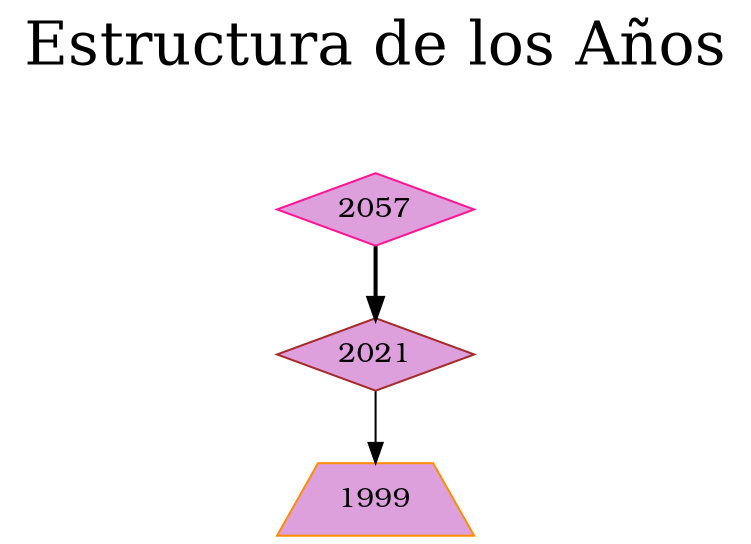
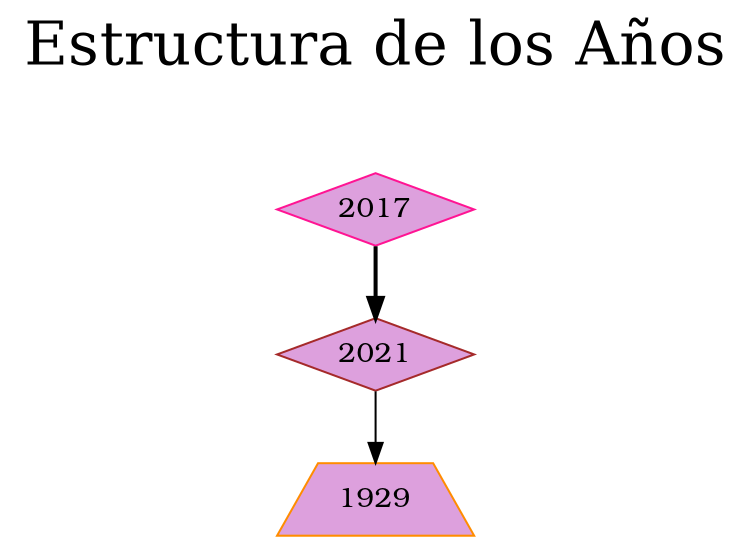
node "2057": label "2057" -> "2017"
node "1999": label "1999" -> "1929"
